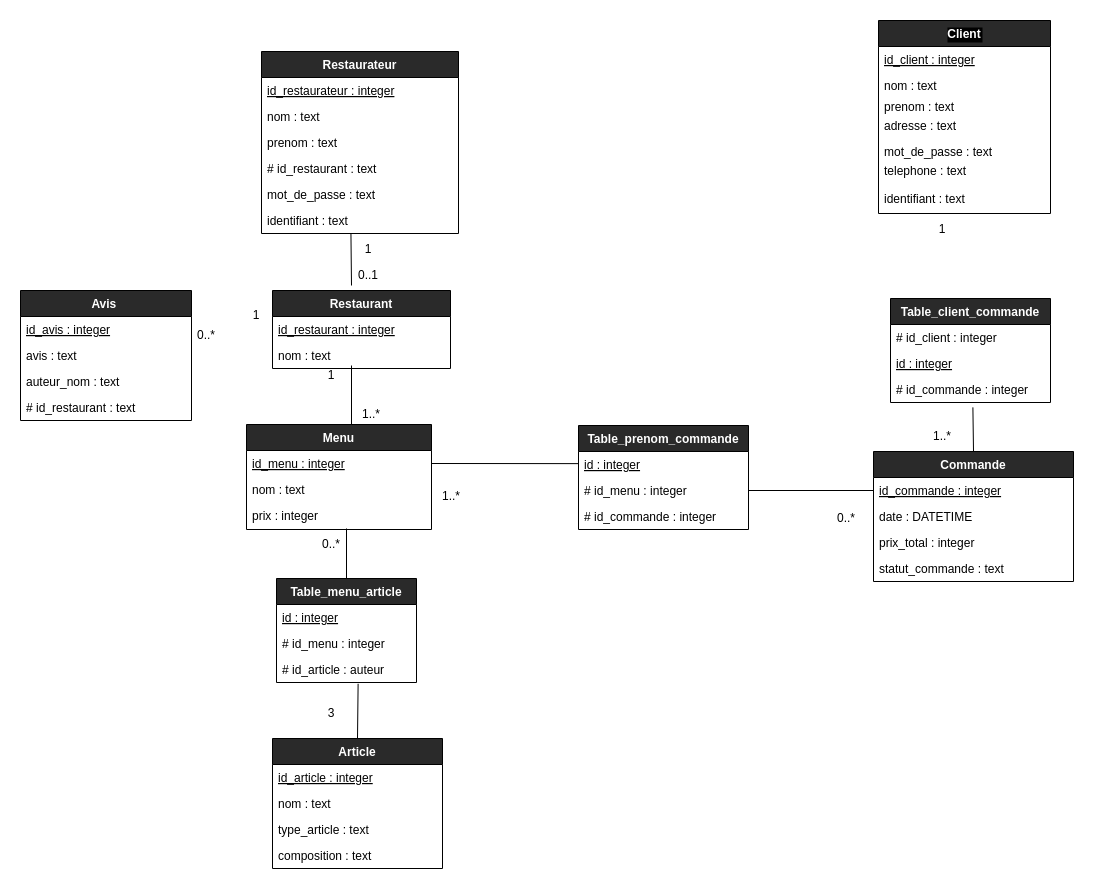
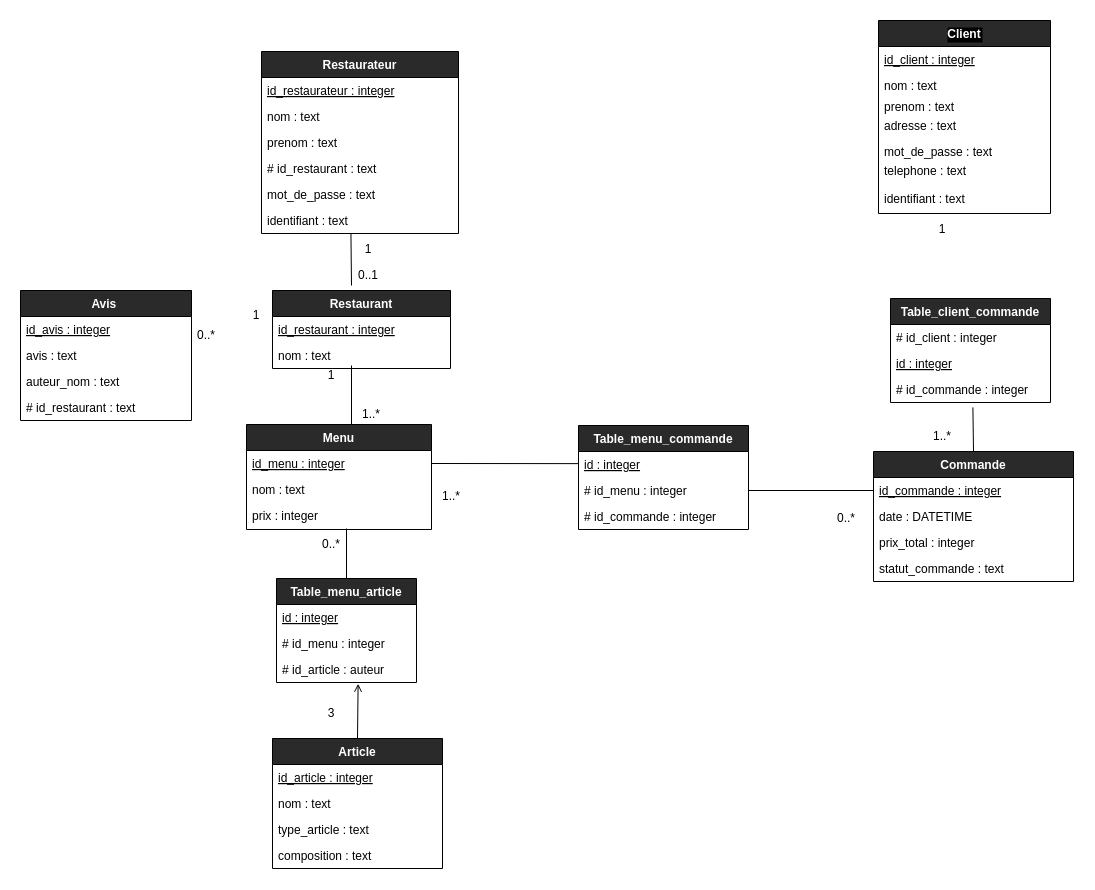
node "Table_prenom_commande": label "Table_prenom_commande" -> "Table_menu_commande"
edge "# id_article : auteur" -- "Article": arrowhead none -> open
